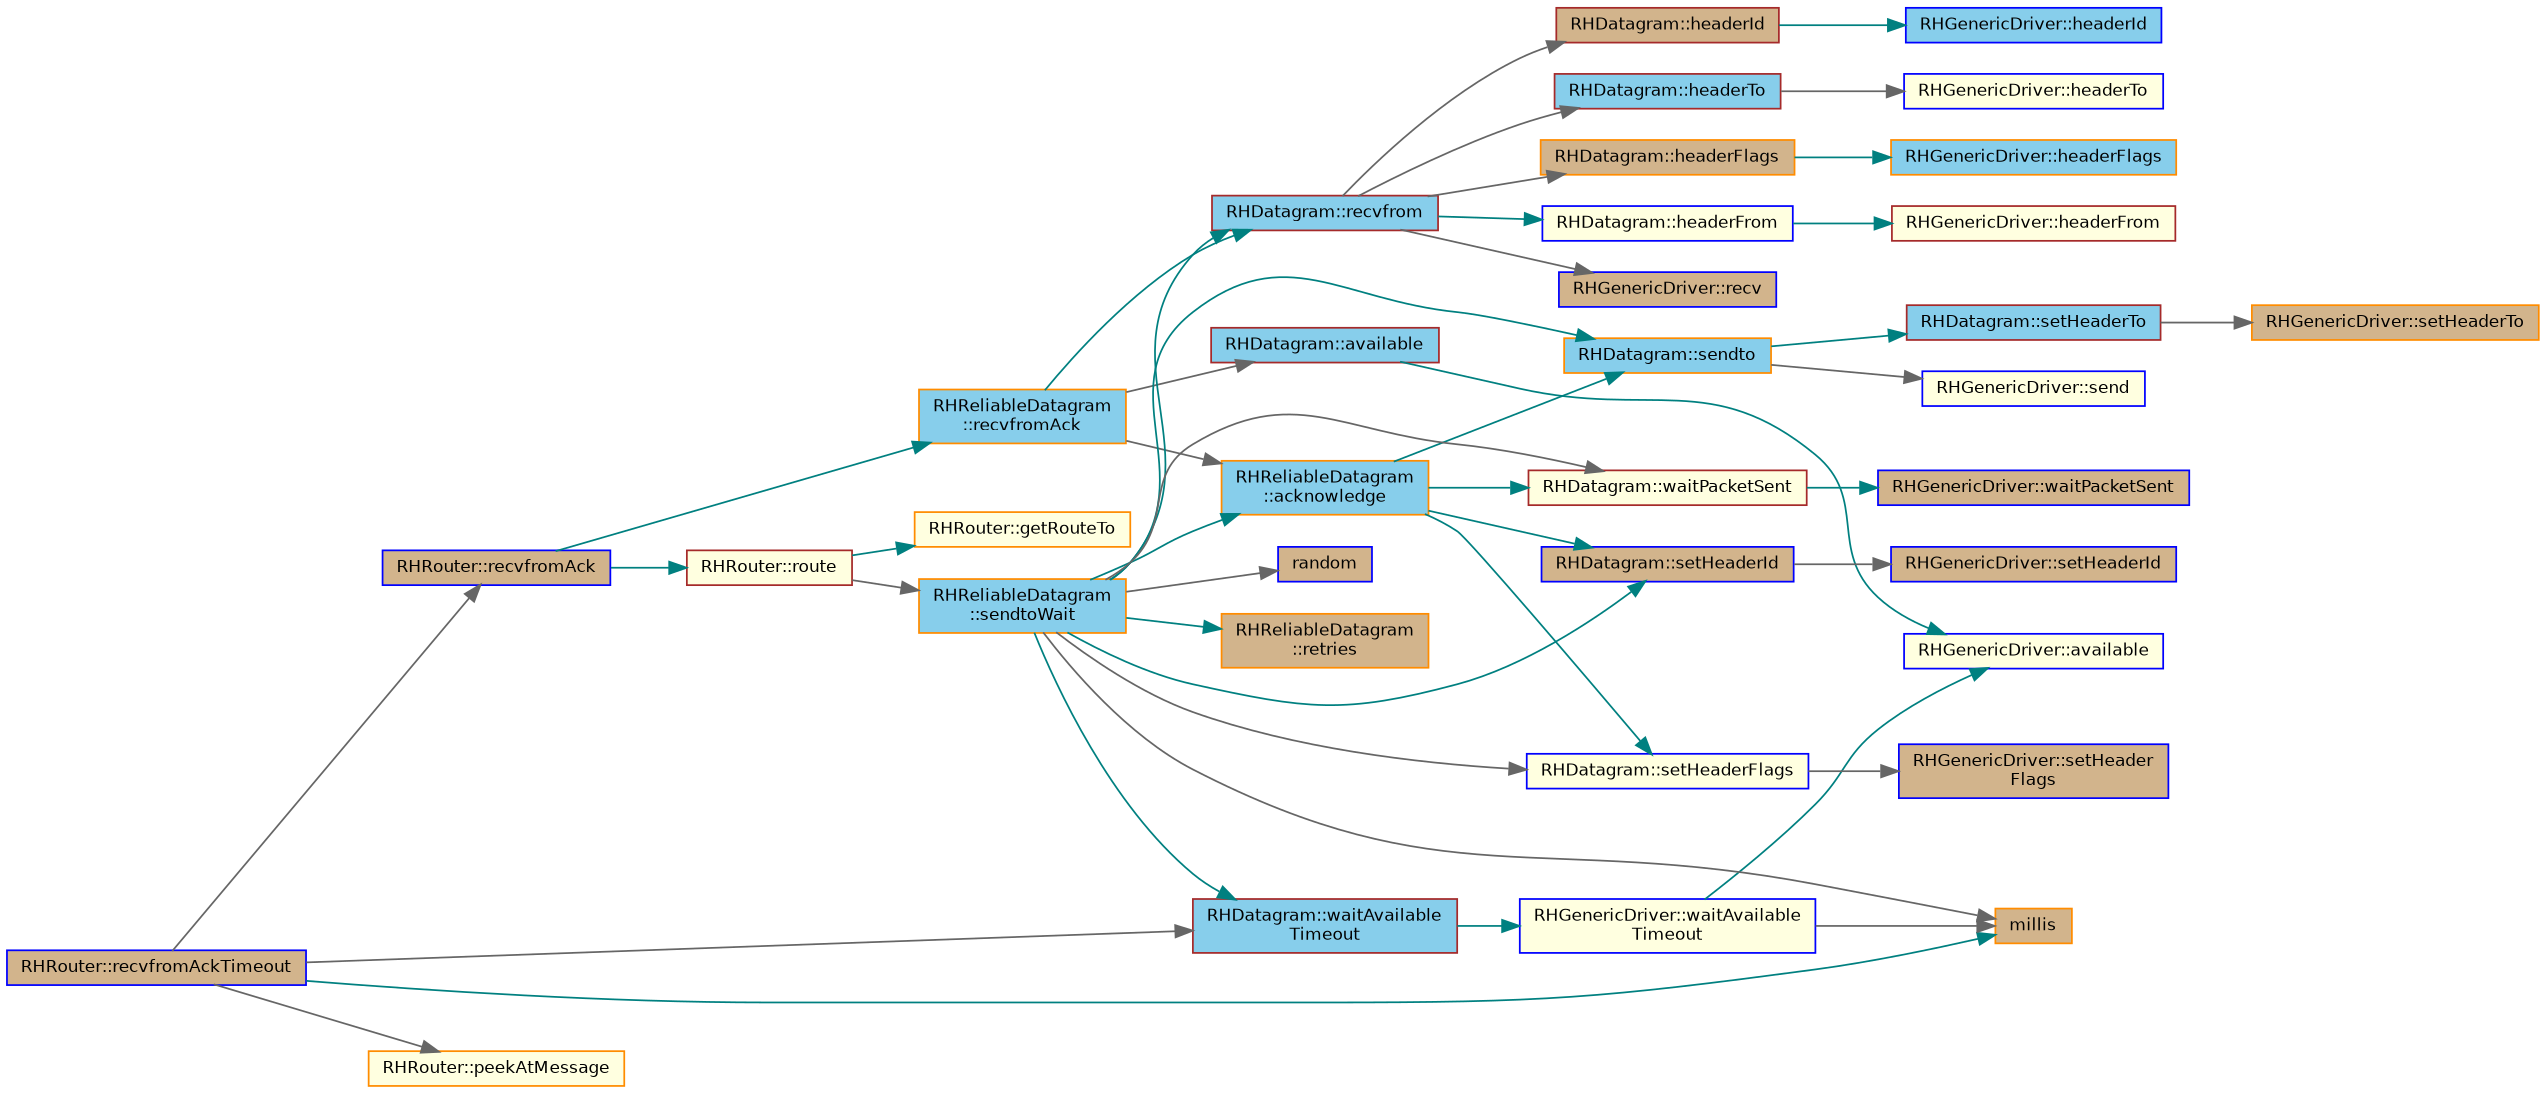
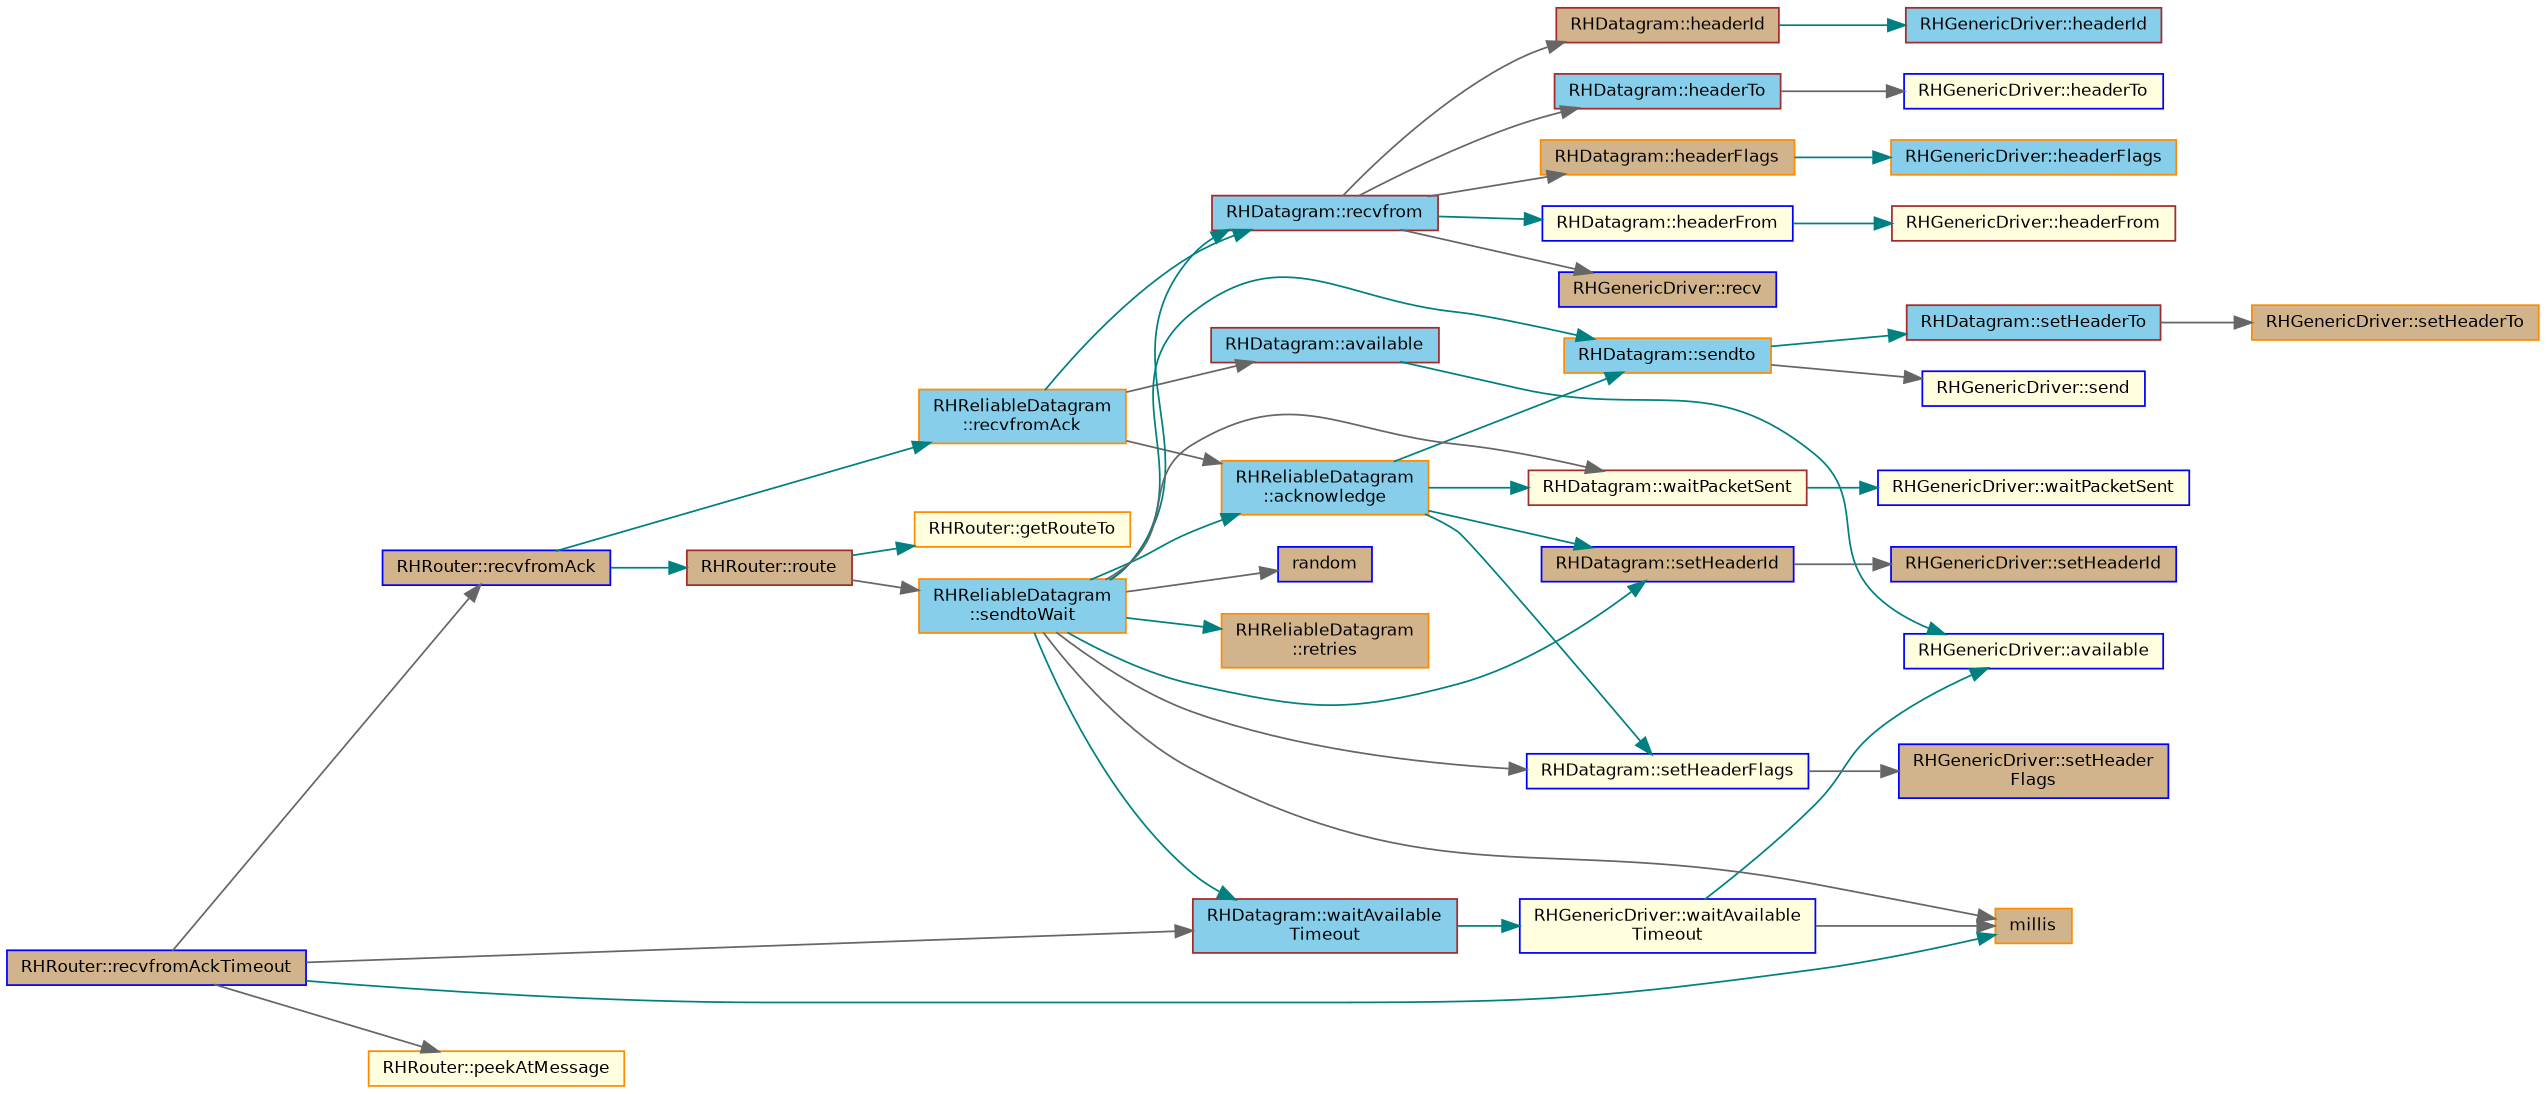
node "RHGenericDriver::headerId": color blue -> brown
node "RHGenericDriver::waitPacketSent": fillcolor tan -> lightyellow
node "RHRouter::route": fillcolor lightyellow -> tan
